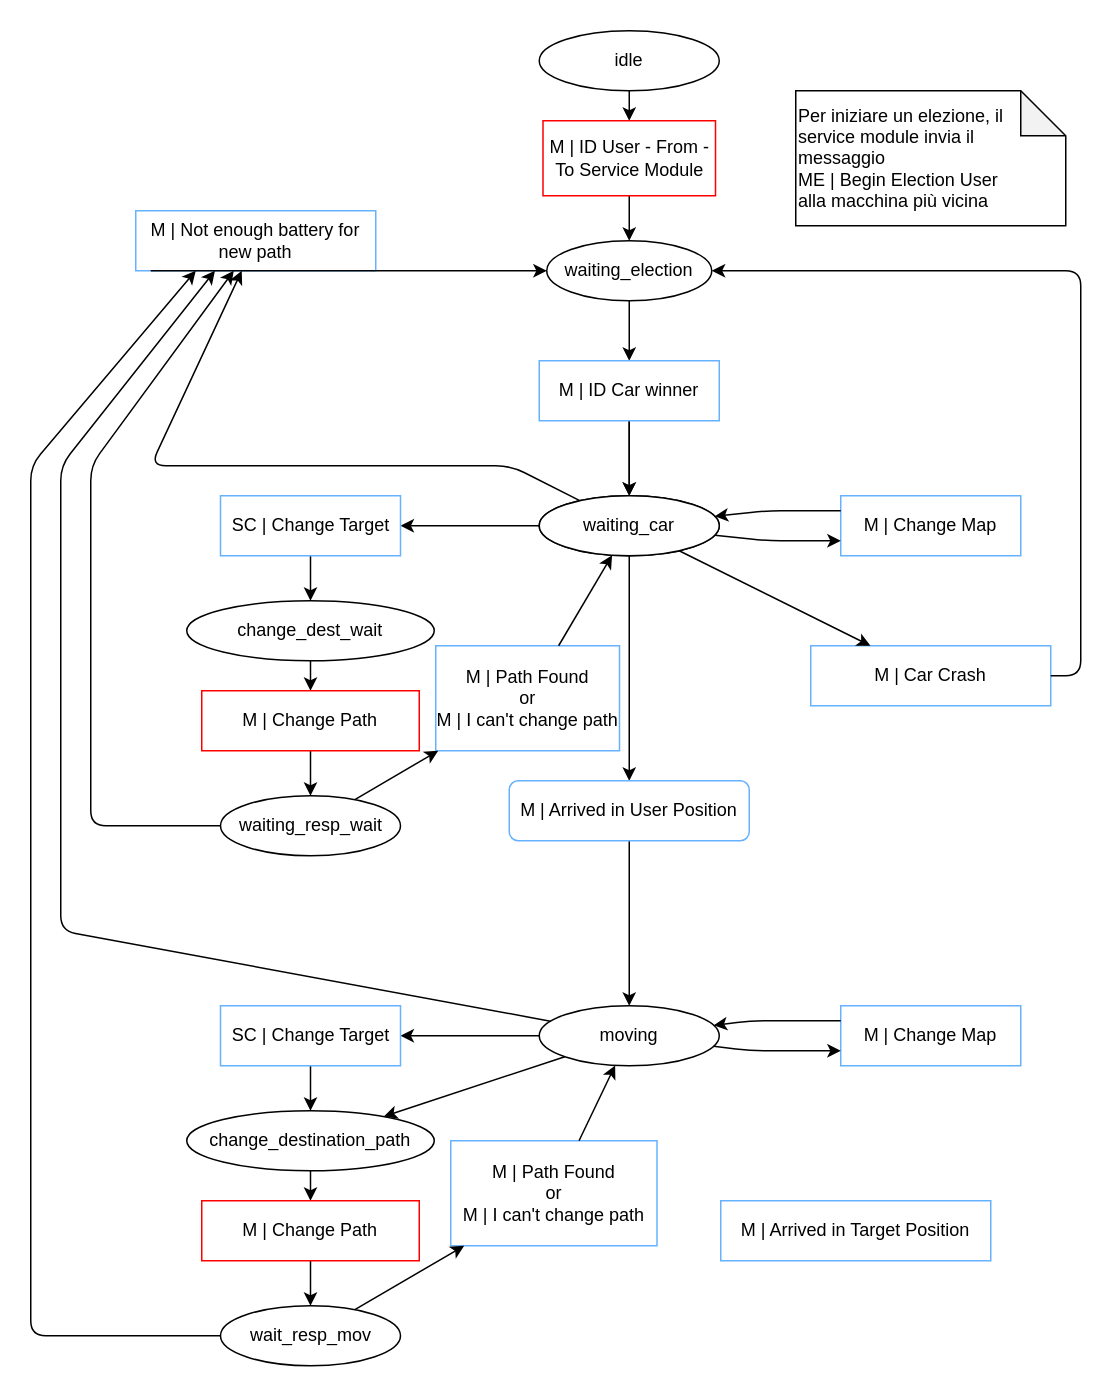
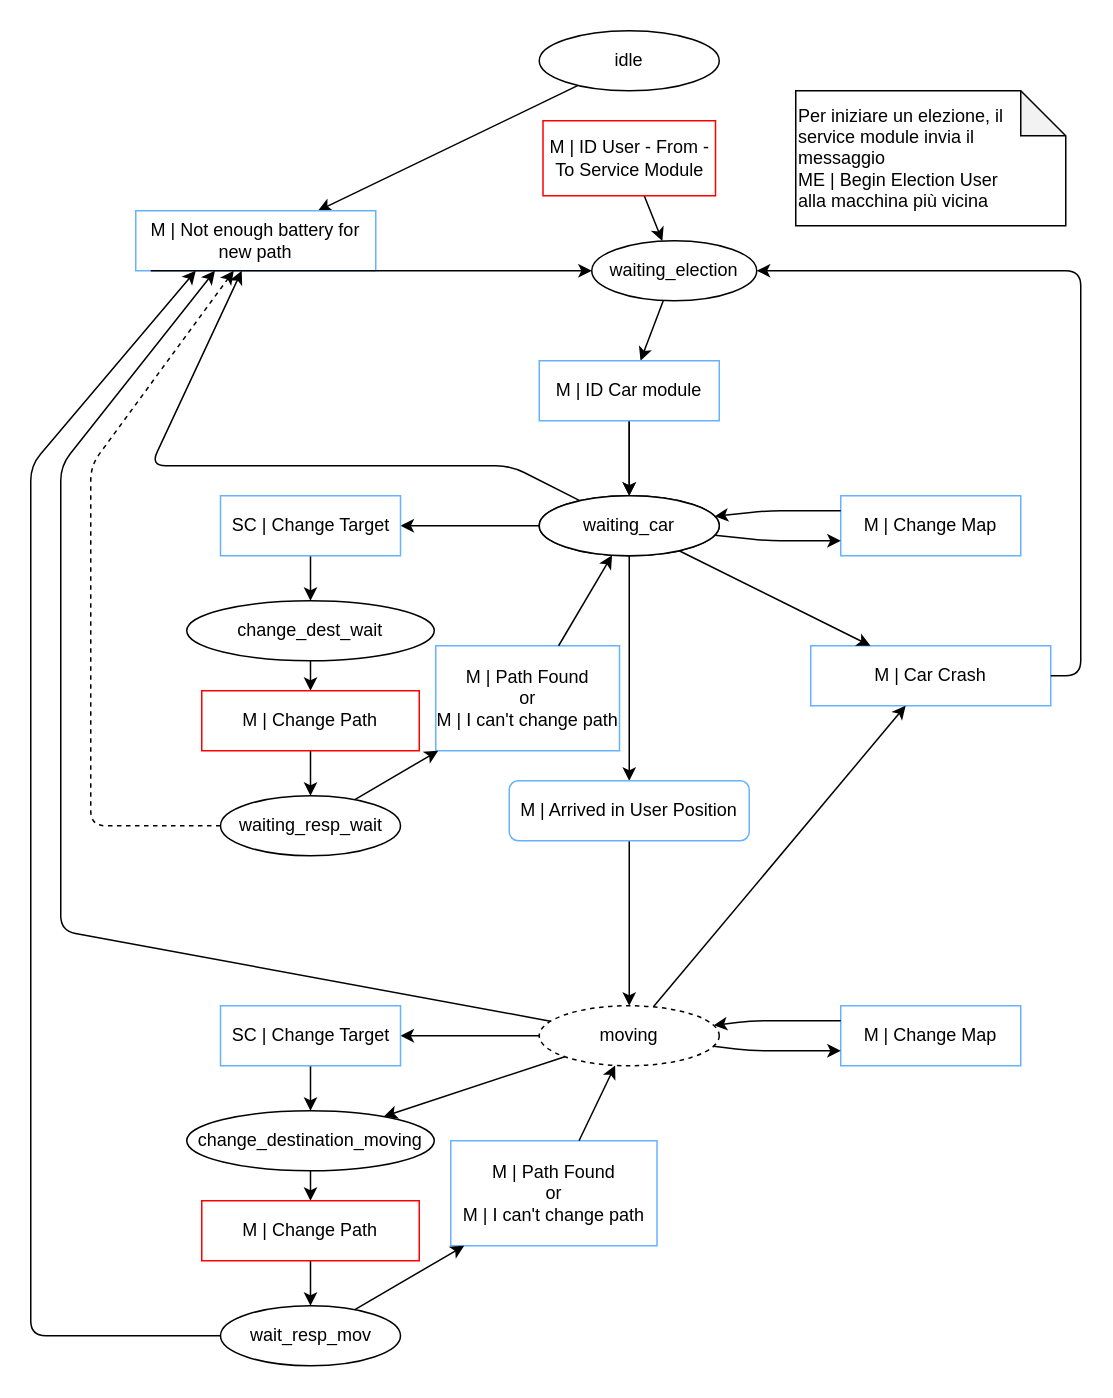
edge "idle" -> "M | ID User - From - To Service Module": now "idle" -> "M | Not enough battery for new path"
node "waiting_election": moved (629, 271) -> (674, 271)
node "M | ID Car winner": label "M | ID Car winner" -> "M | ID Car module"
edge "waiting_resp_wait" -> "M | Not enough battery for new path": style solid -> dashed
edge "moving" -> "M | Car Crash": added
node "moving": style solid -> dashed
node "change_destination_path": label "change_destination_path" -> "change_destination_moving"
node "M | Arrived in Target Position": removed
